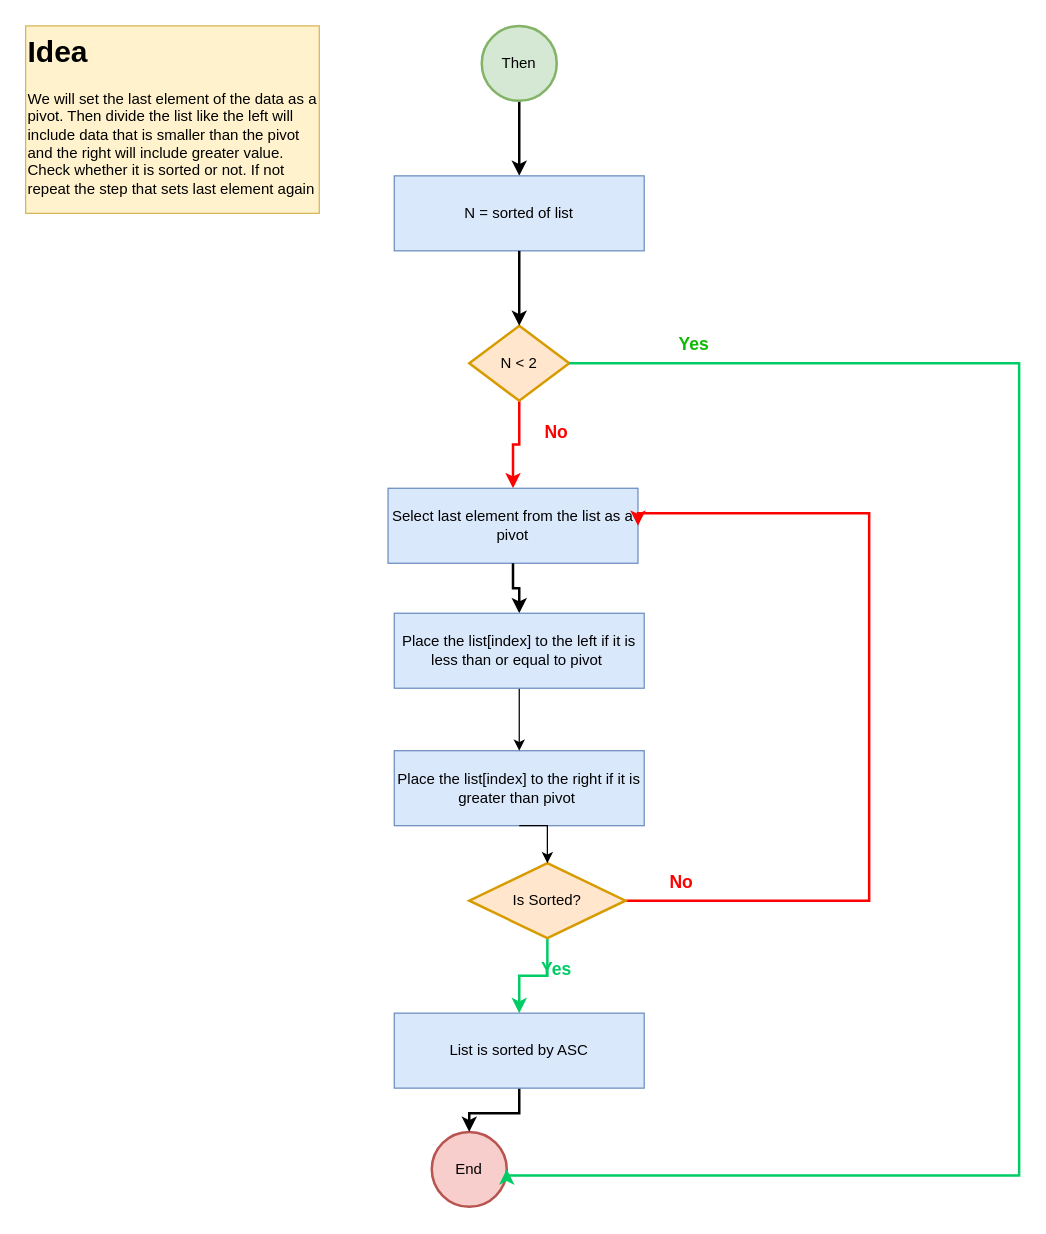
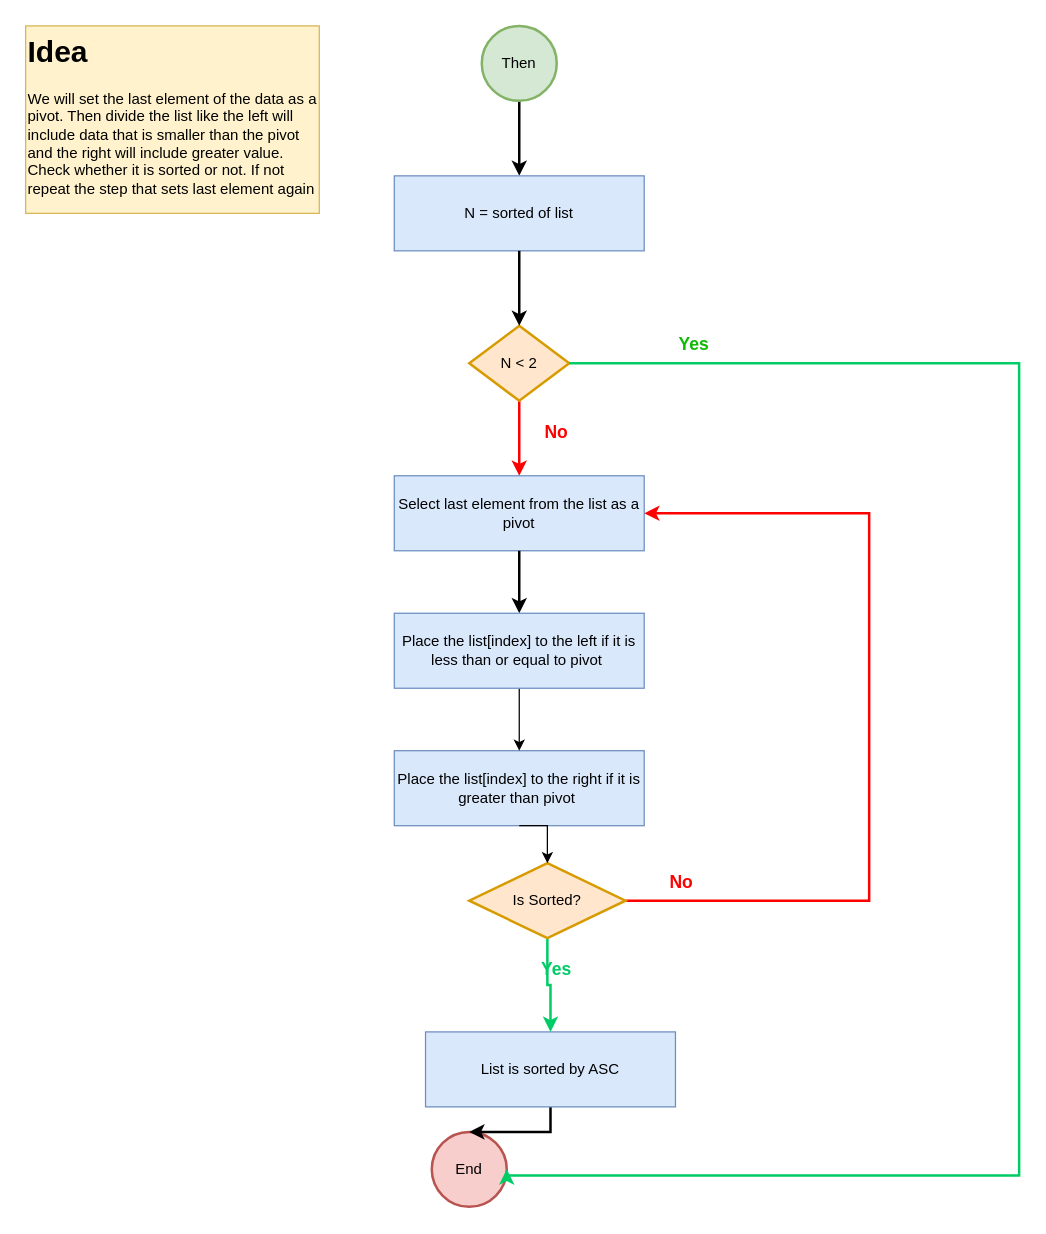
node "Select last element from the list as a pivot": moved (513, 526) -> (519, 513)
node "List is sorted by ASC": moved (519, 1051) -> (551, 1069)
